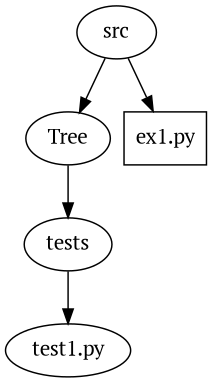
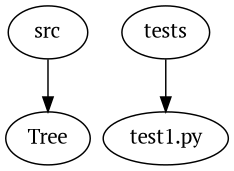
node "ex1.py": removed
edge "Tree" -> "tests": removed
